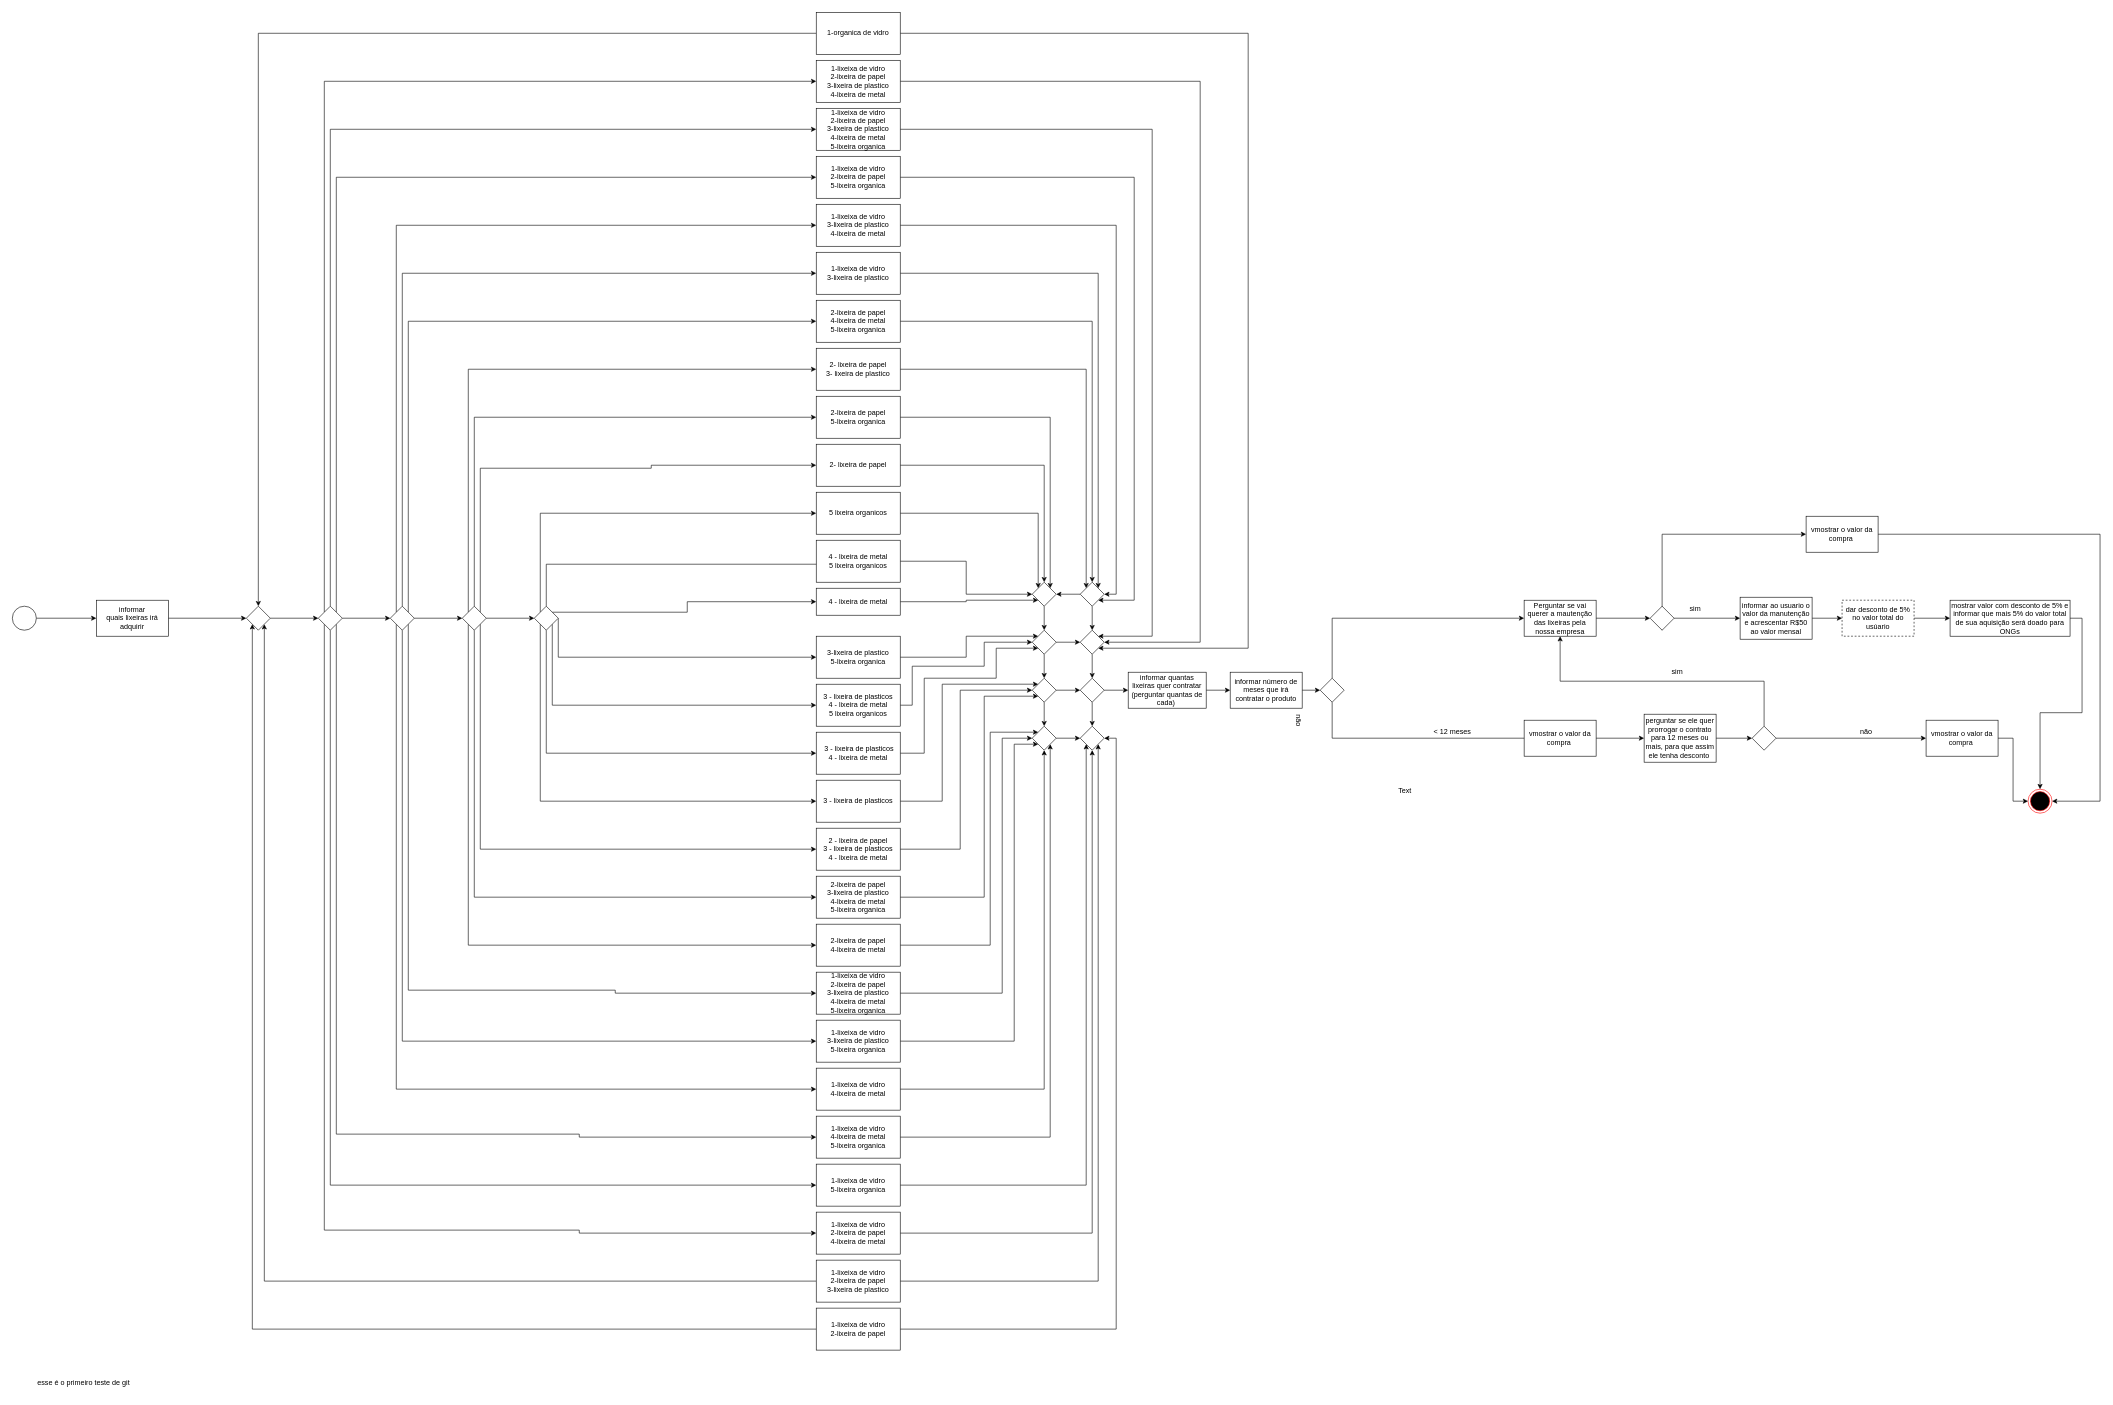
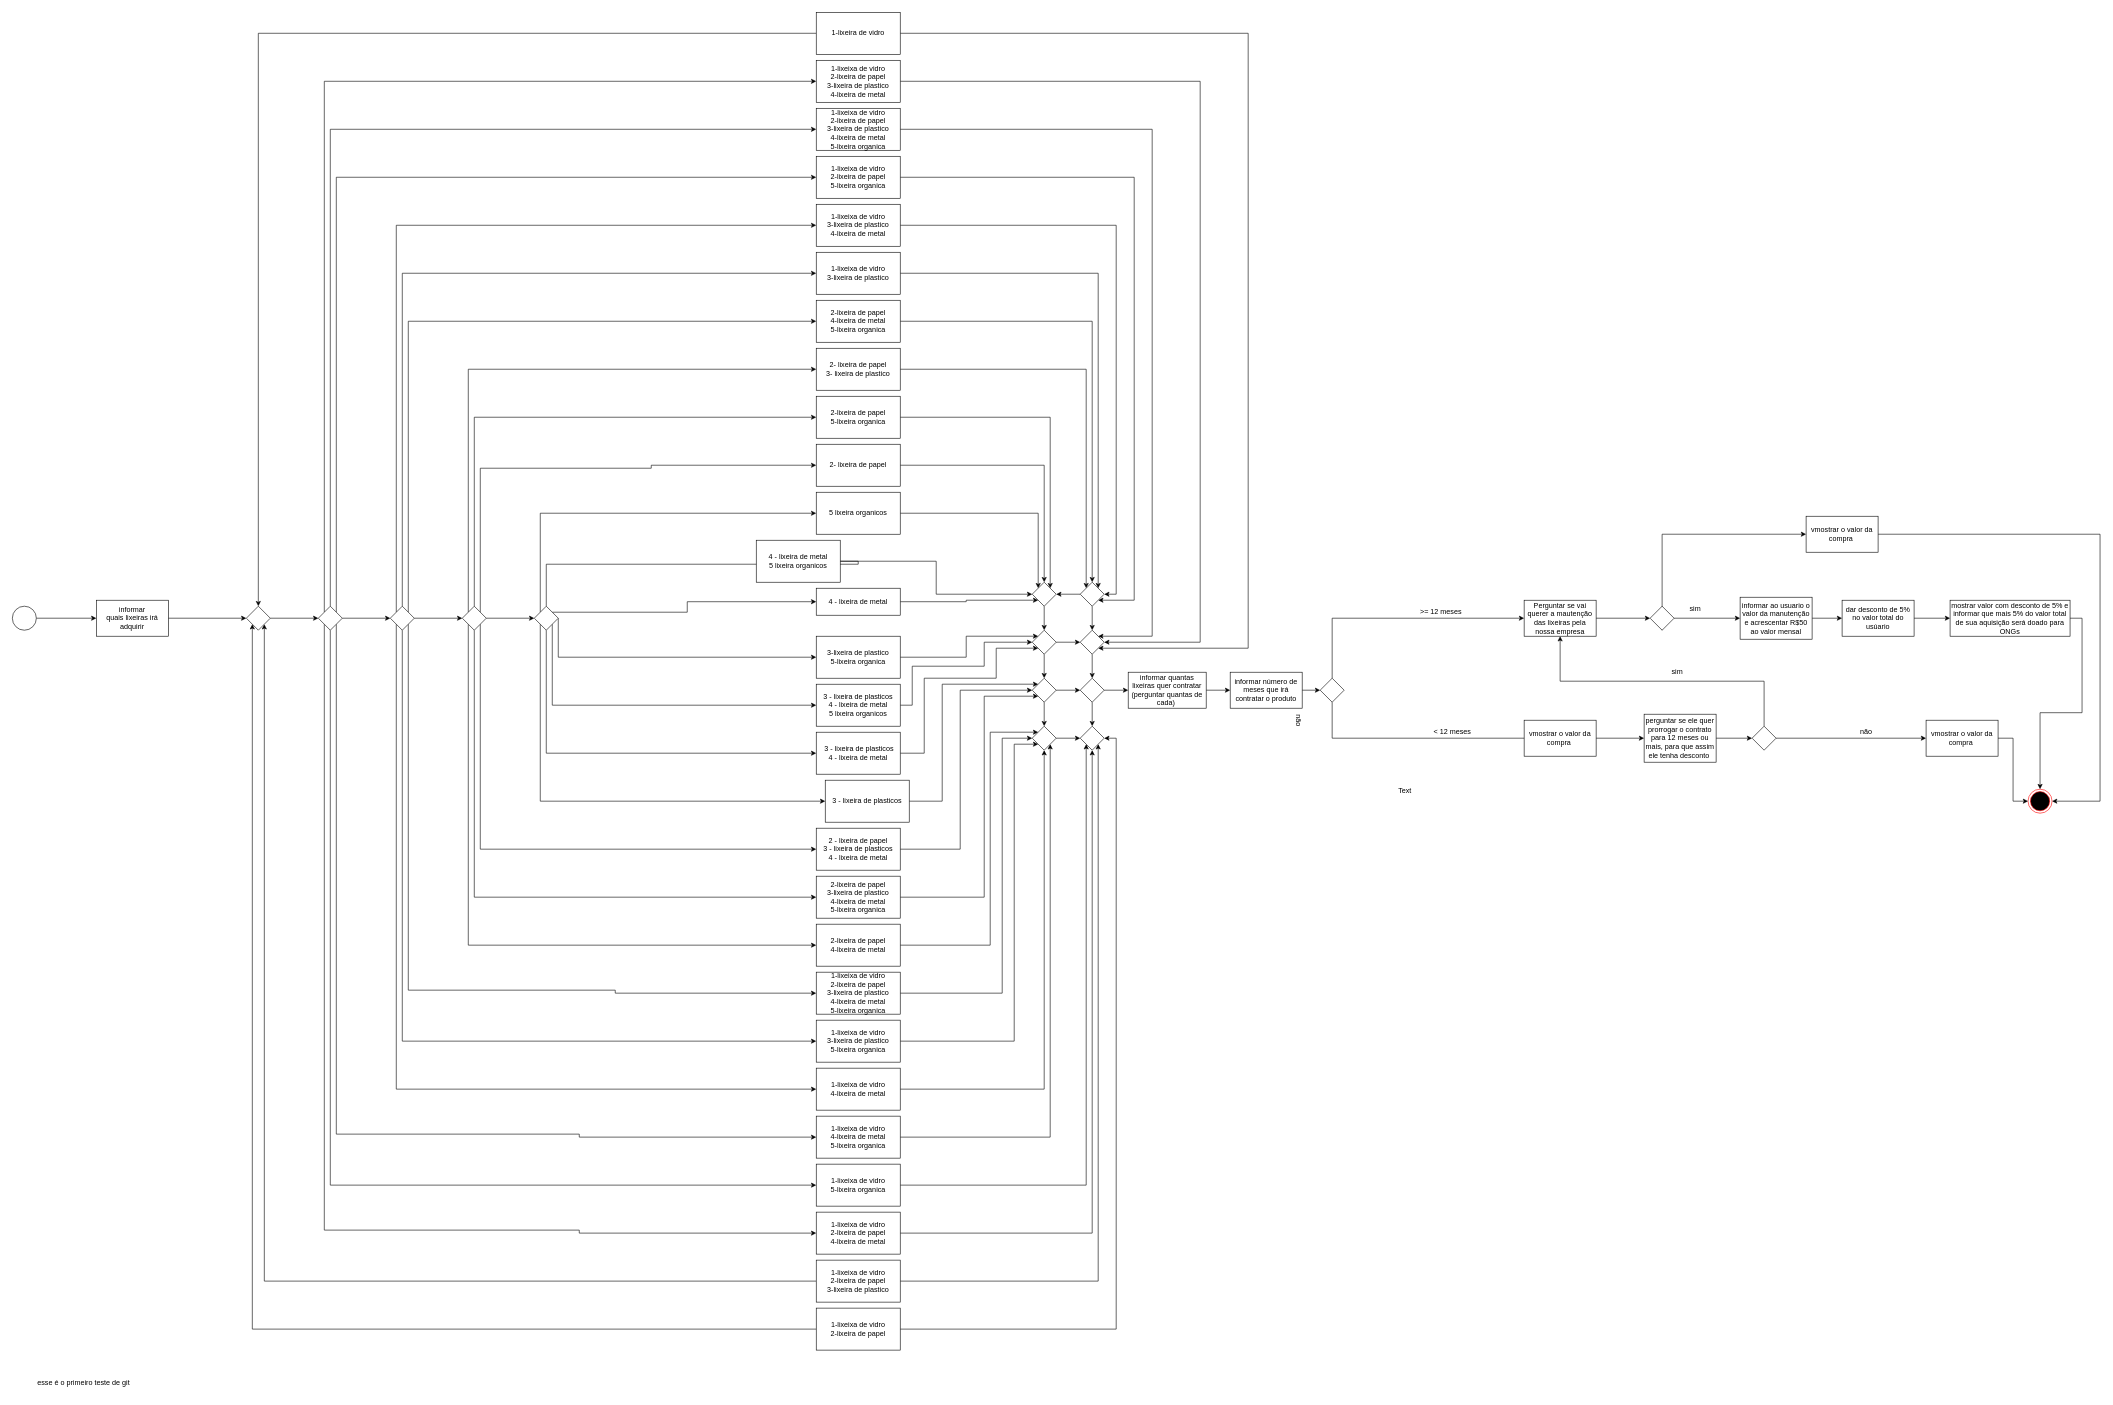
node "1-organica de vidro": label "1-organica de vidro" -> "1-lixeira de vidro"
node "4 - lixeira de metal 5 lixeira organicos": moved (858, 561) -> (798, 561)
node ">= 12 meses": added
node "dar desconto de 5% no valor total do usúario": style dashed -> solid
node "3 - lixeira de plasticos": moved (858, 801) -> (867, 801)
